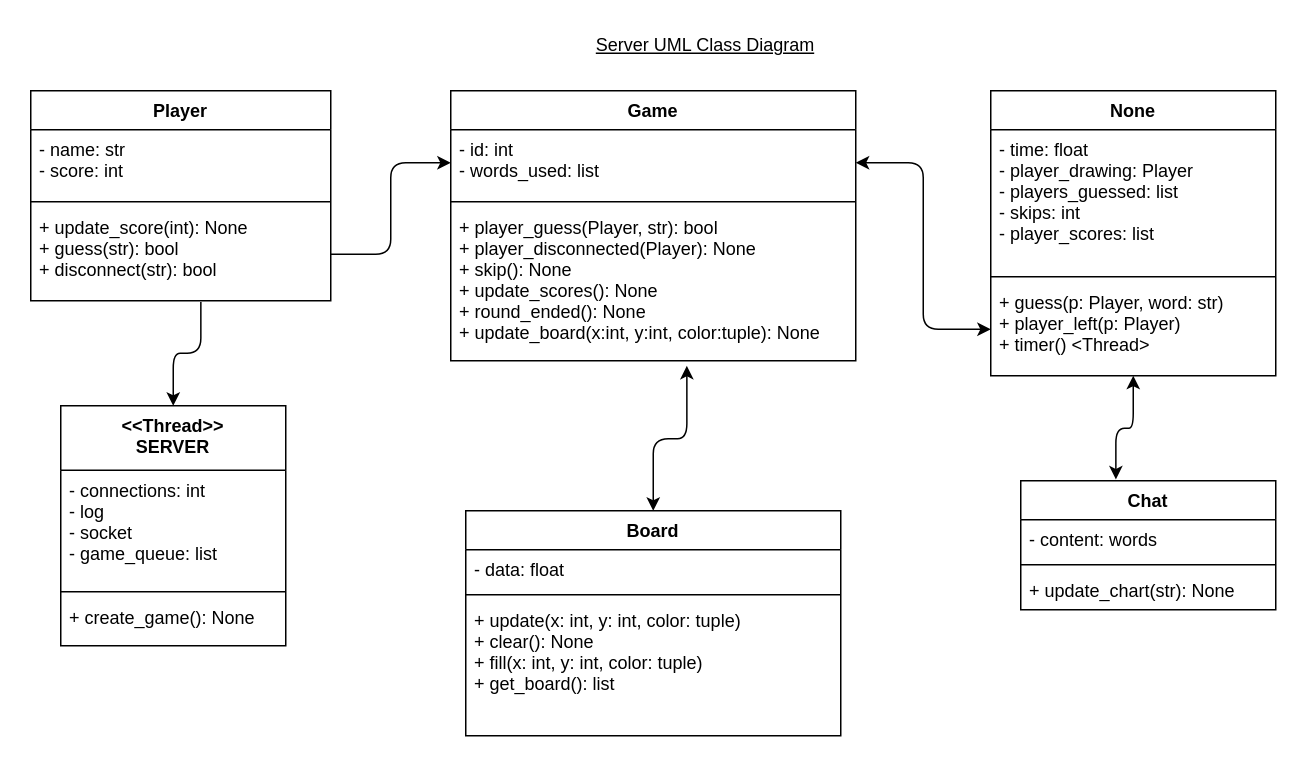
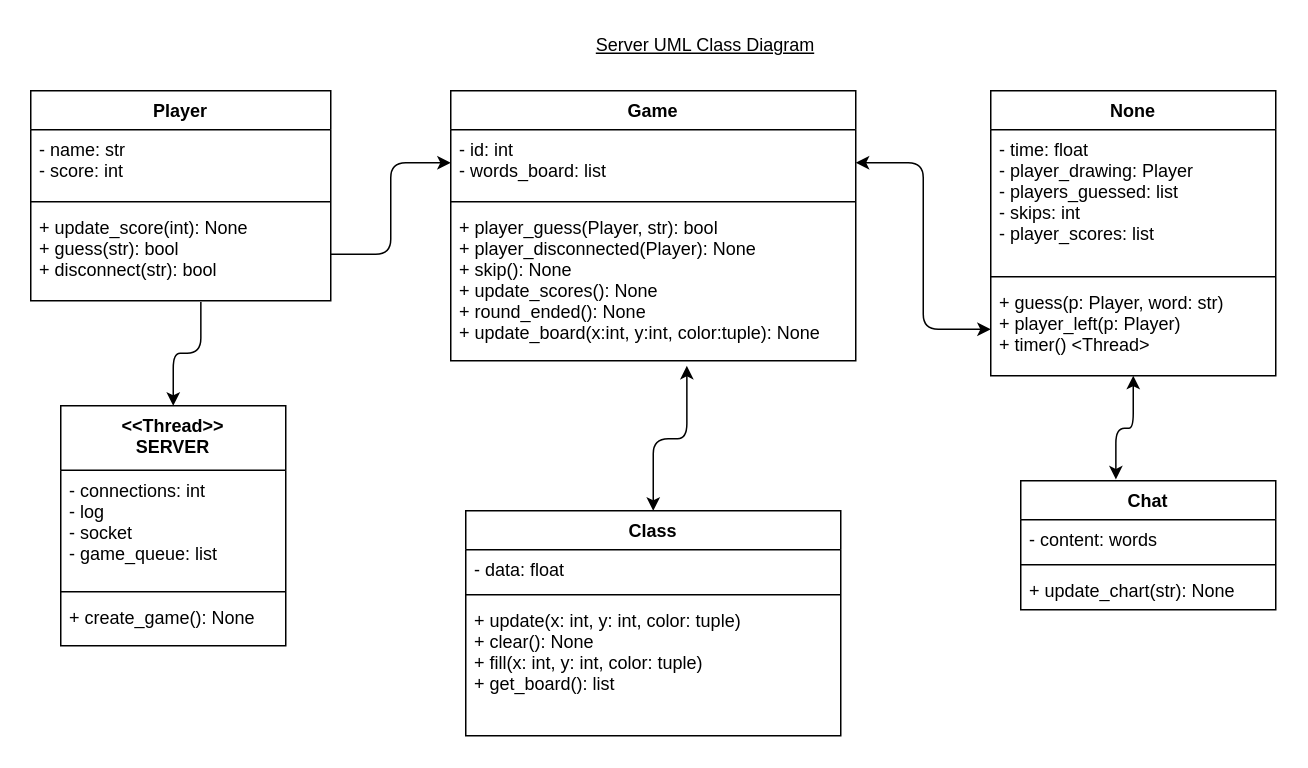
node "- id: int - words_used: list": label "- id: int - words_used: list" -> "- id: int - words_board: list"
node "Board": label "Board" -> "Class"
